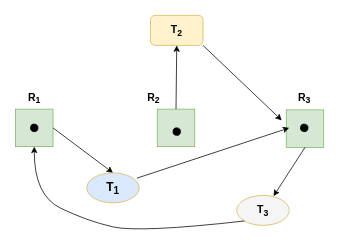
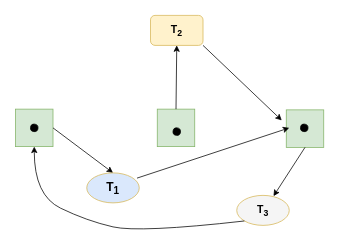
node "R1": removed
node "R2": removed
node "R3": removed
